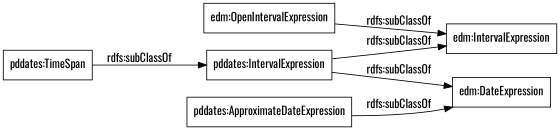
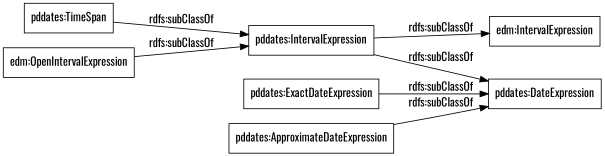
edge "edm:OpenIntervalExpression" -> "edm:IntervalExpression": now "edm:OpenIntervalExpression" -> "pddates:IntervalExpression"
node "edm:DateExpression": label "edm:DateExpression" -> "pddates:DateExpression"
node "pddates:ExactDateExpression": added
